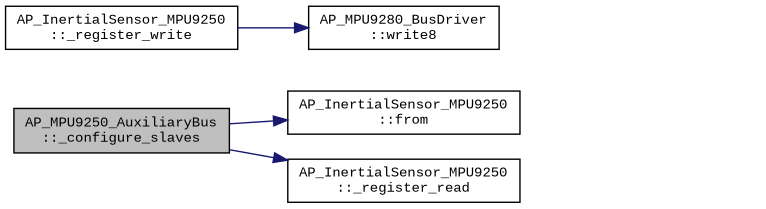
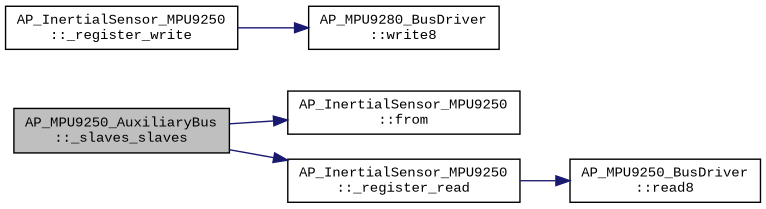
node "AP_MPU9250_AuxiliaryBus ::_configure_slaves": label "AP_MPU9250_AuxiliaryBus ::_configure_slaves" -> "AP_MPU9250_AuxiliaryBus ::_slaves_slaves"
node "AP_MPU9250_BusDriver ::read8": added
